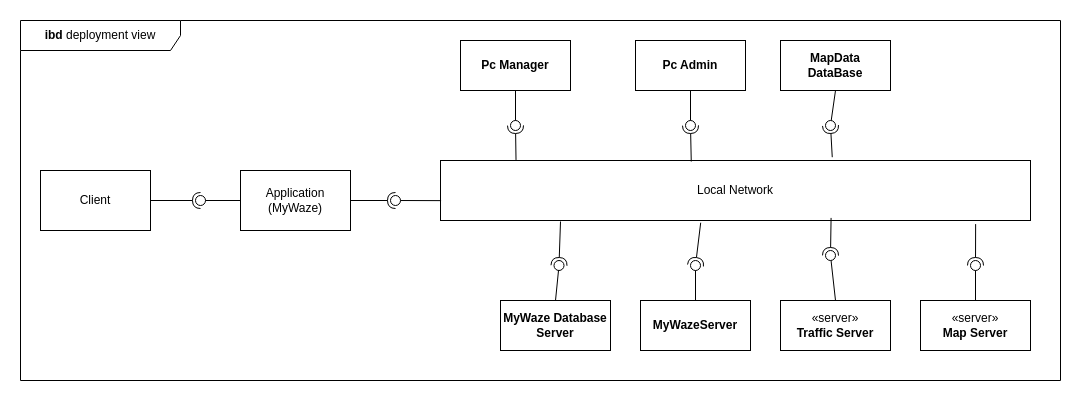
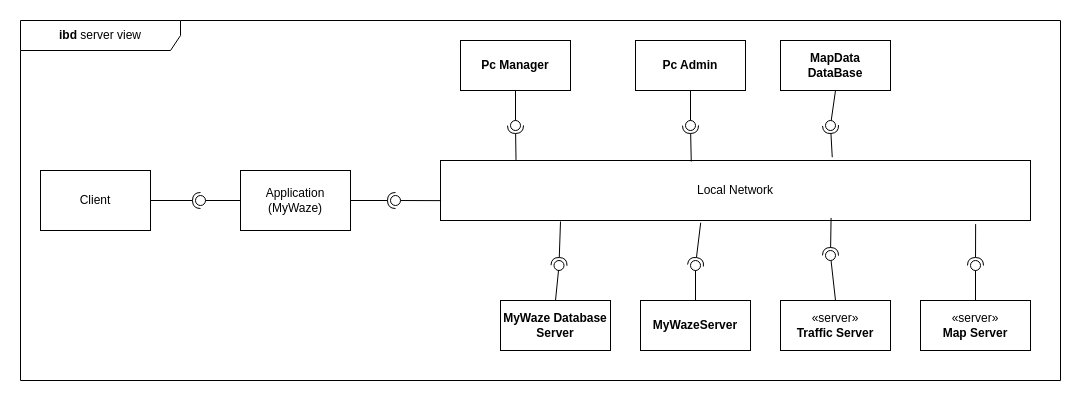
node "ibd deployment view": label "ibd deployment view" -> "ibd server view"
